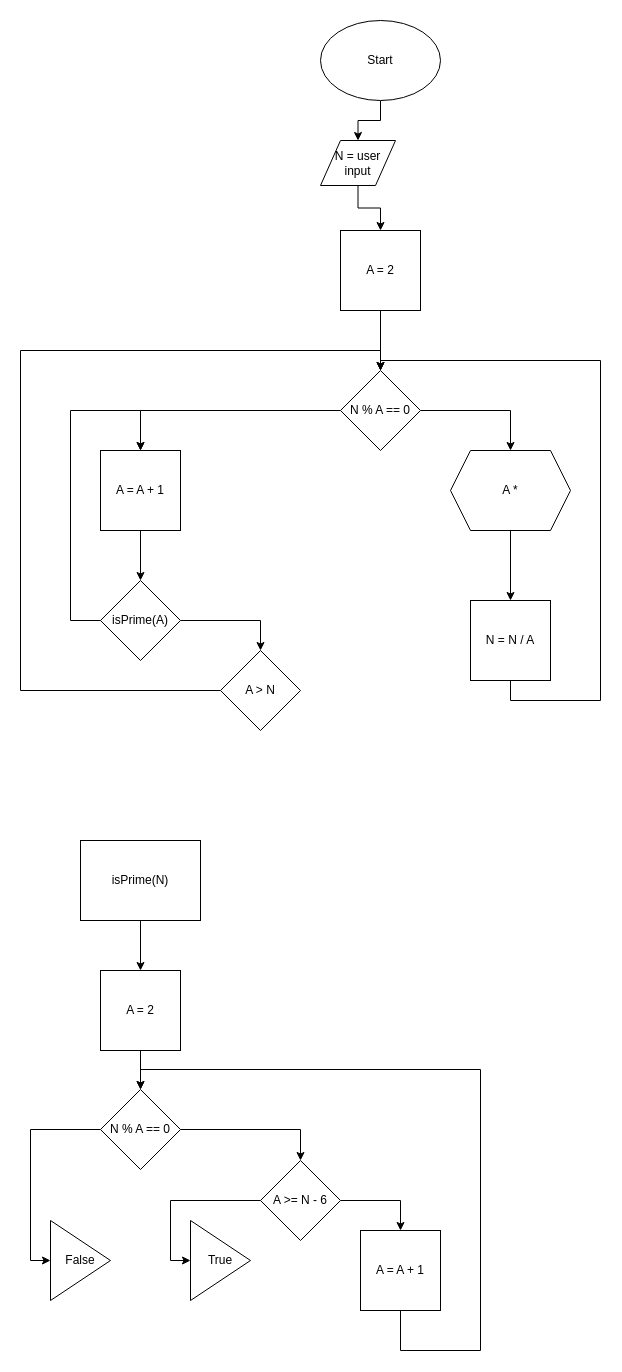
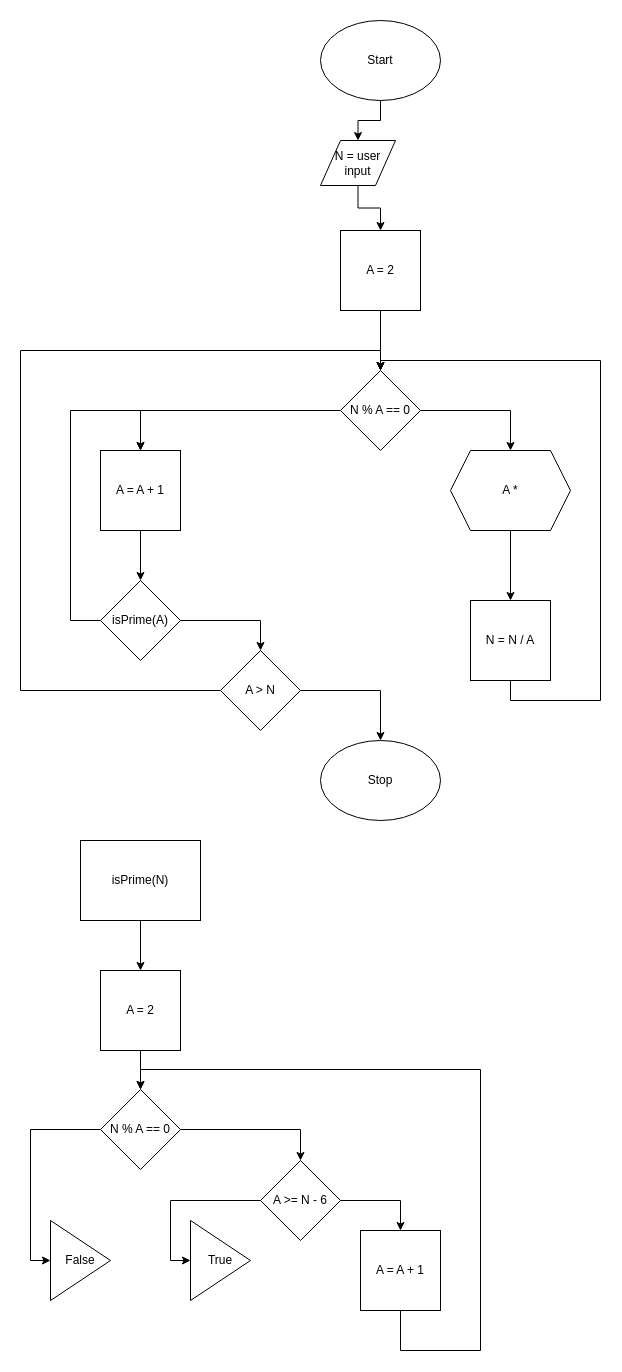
edge "A > N" -> "Stop": added
node "Stop": added
